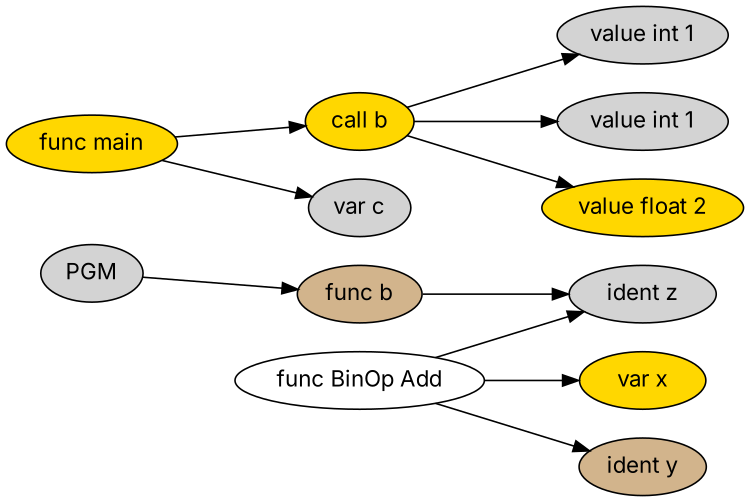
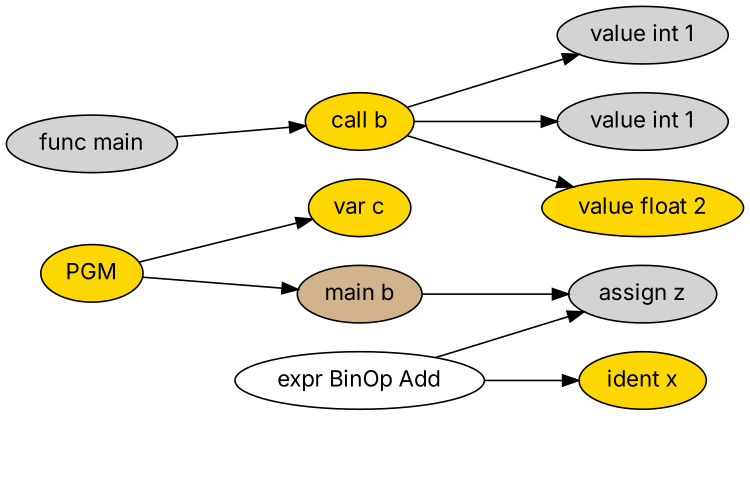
node "func main": fillcolor gold -> lightgrey
edge "func main" -> "var c": now "PGM" -> "var c"
node "var c": fillcolor lightgrey -> gold
node "PGM": fillcolor lightgrey -> gold
node "func b": label "func b" -> "main b"
node "ident z": label "ident z" -> "assign z"
node "func BinOp Add": label "func BinOp Add" -> "expr BinOp Add"
node "var x": label "var x" -> "ident x"
node "ident y": removed
